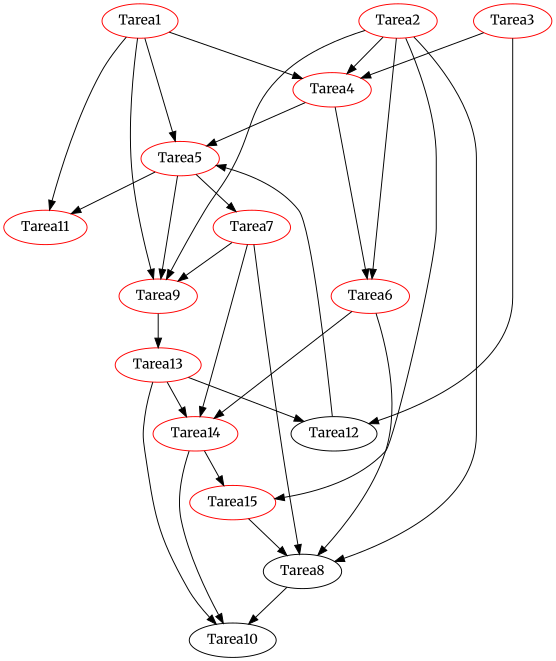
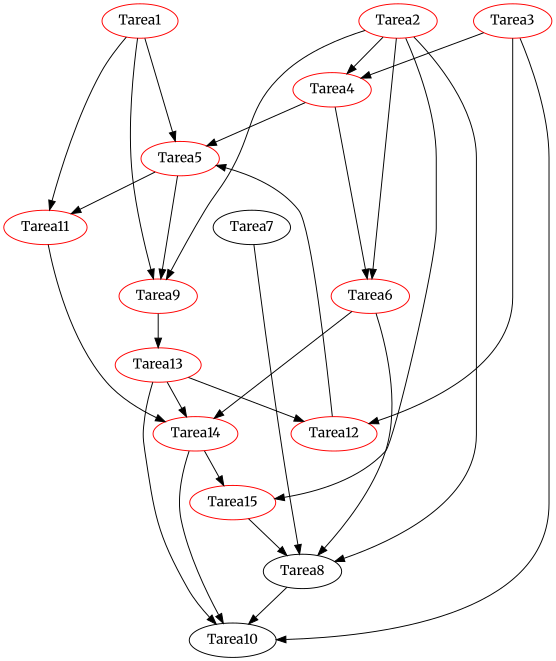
edge "Tarea1" -> "Tarea4": removed
edge "Tarea5" -> "Tarea7": removed
node "Tarea7": color red -> black
edge "Tarea7" -> "Tarea9": removed
edge "Tarea7" -> "Tarea14": now "Tarea11" -> "Tarea14"
edge "Tarea3" -> "Tarea10": added
node "Tarea12": color black -> red
